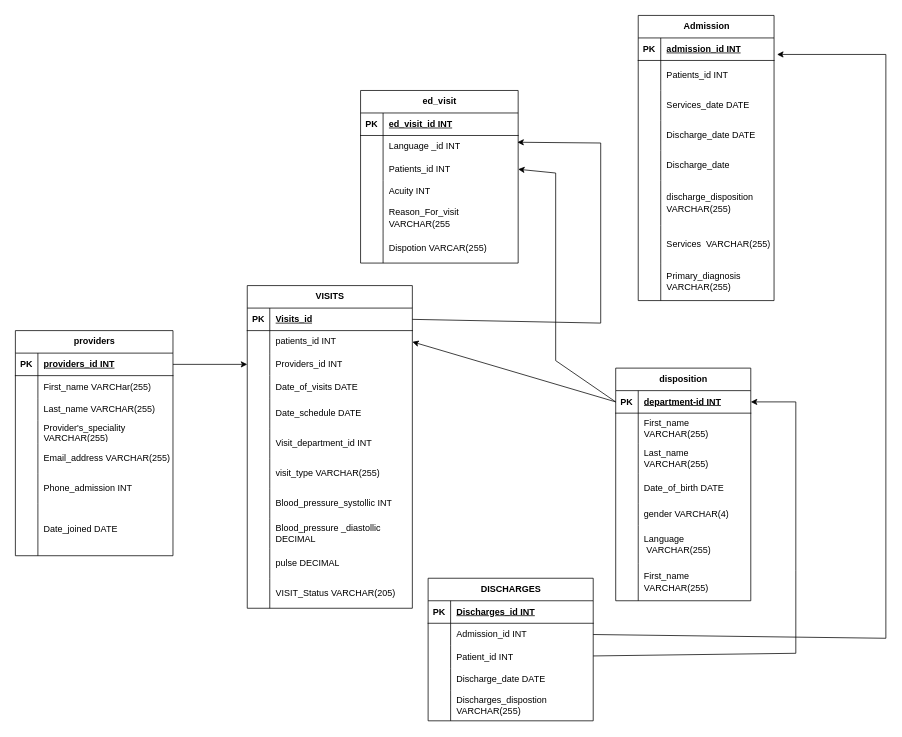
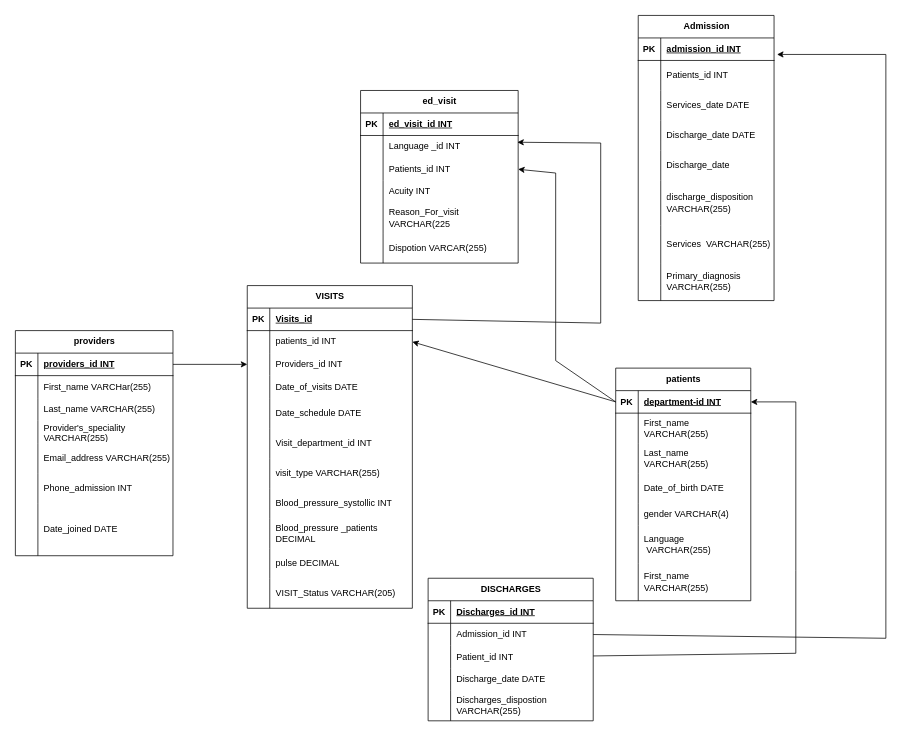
node "Reason_For_visit VARCHAR(255": label "Reason_For_visit VARCHAR(255" -> "Reason_For_visit VARCHAR(225"
node "disposition": label "disposition" -> "patients"
node "Blood_pressure _diastollic DECIMAL": label "Blood_pressure _diastollic DECIMAL" -> "Blood_pressure _patients DECIMAL"
